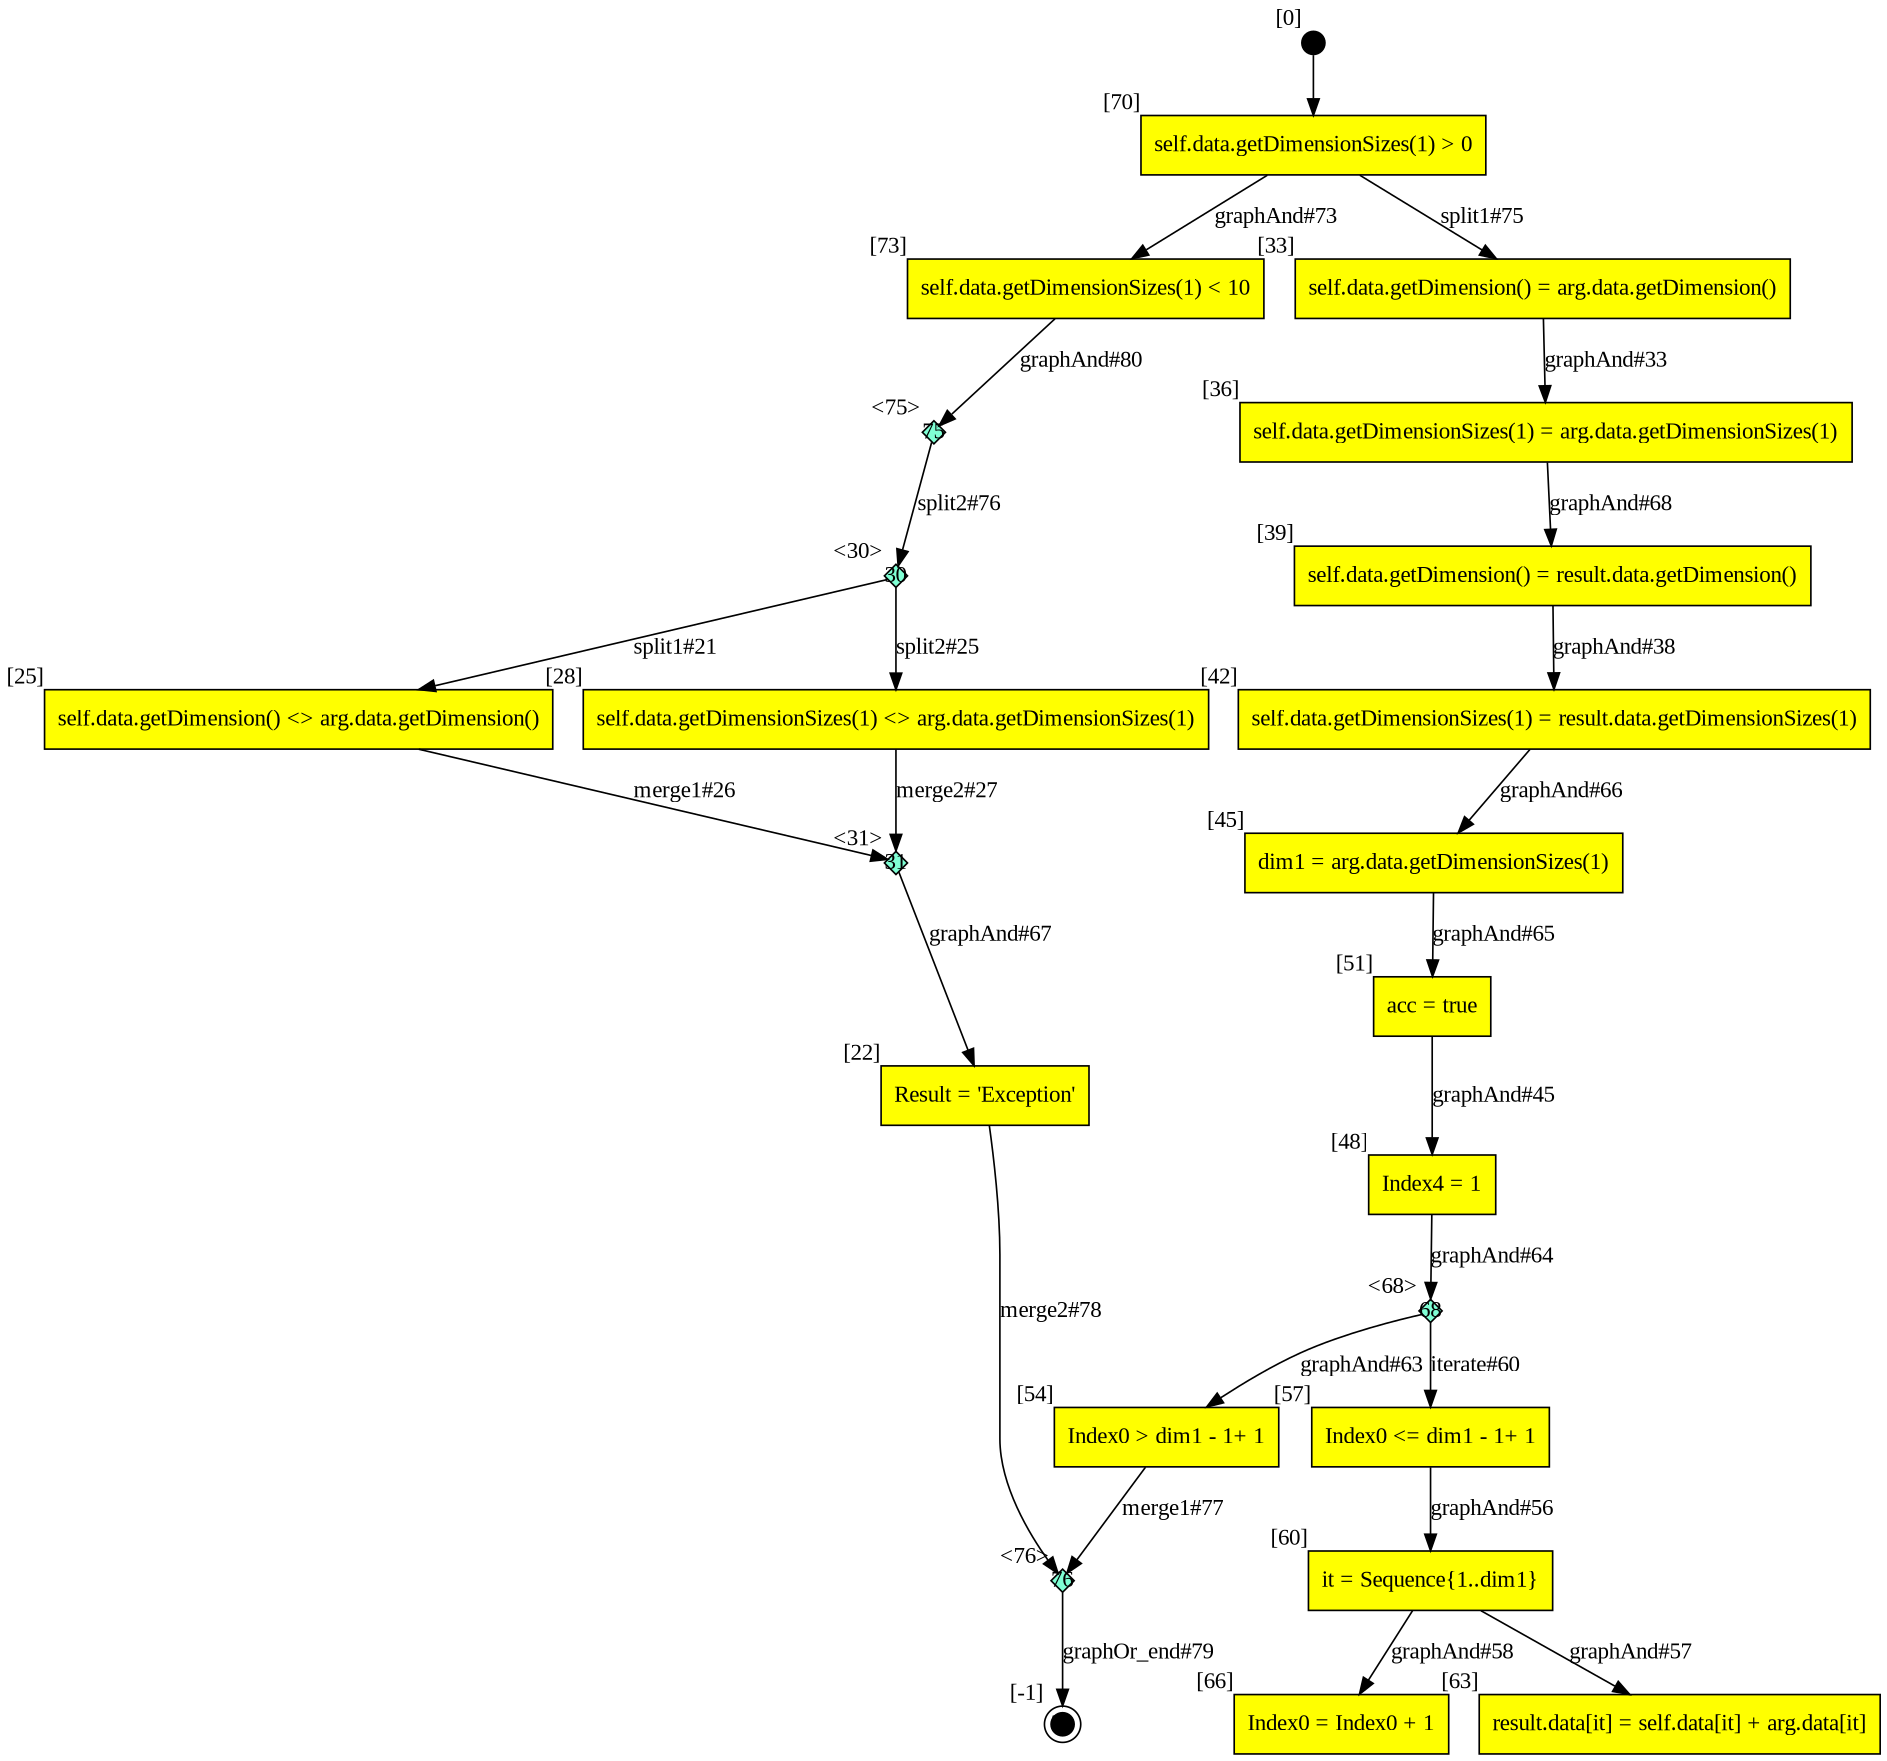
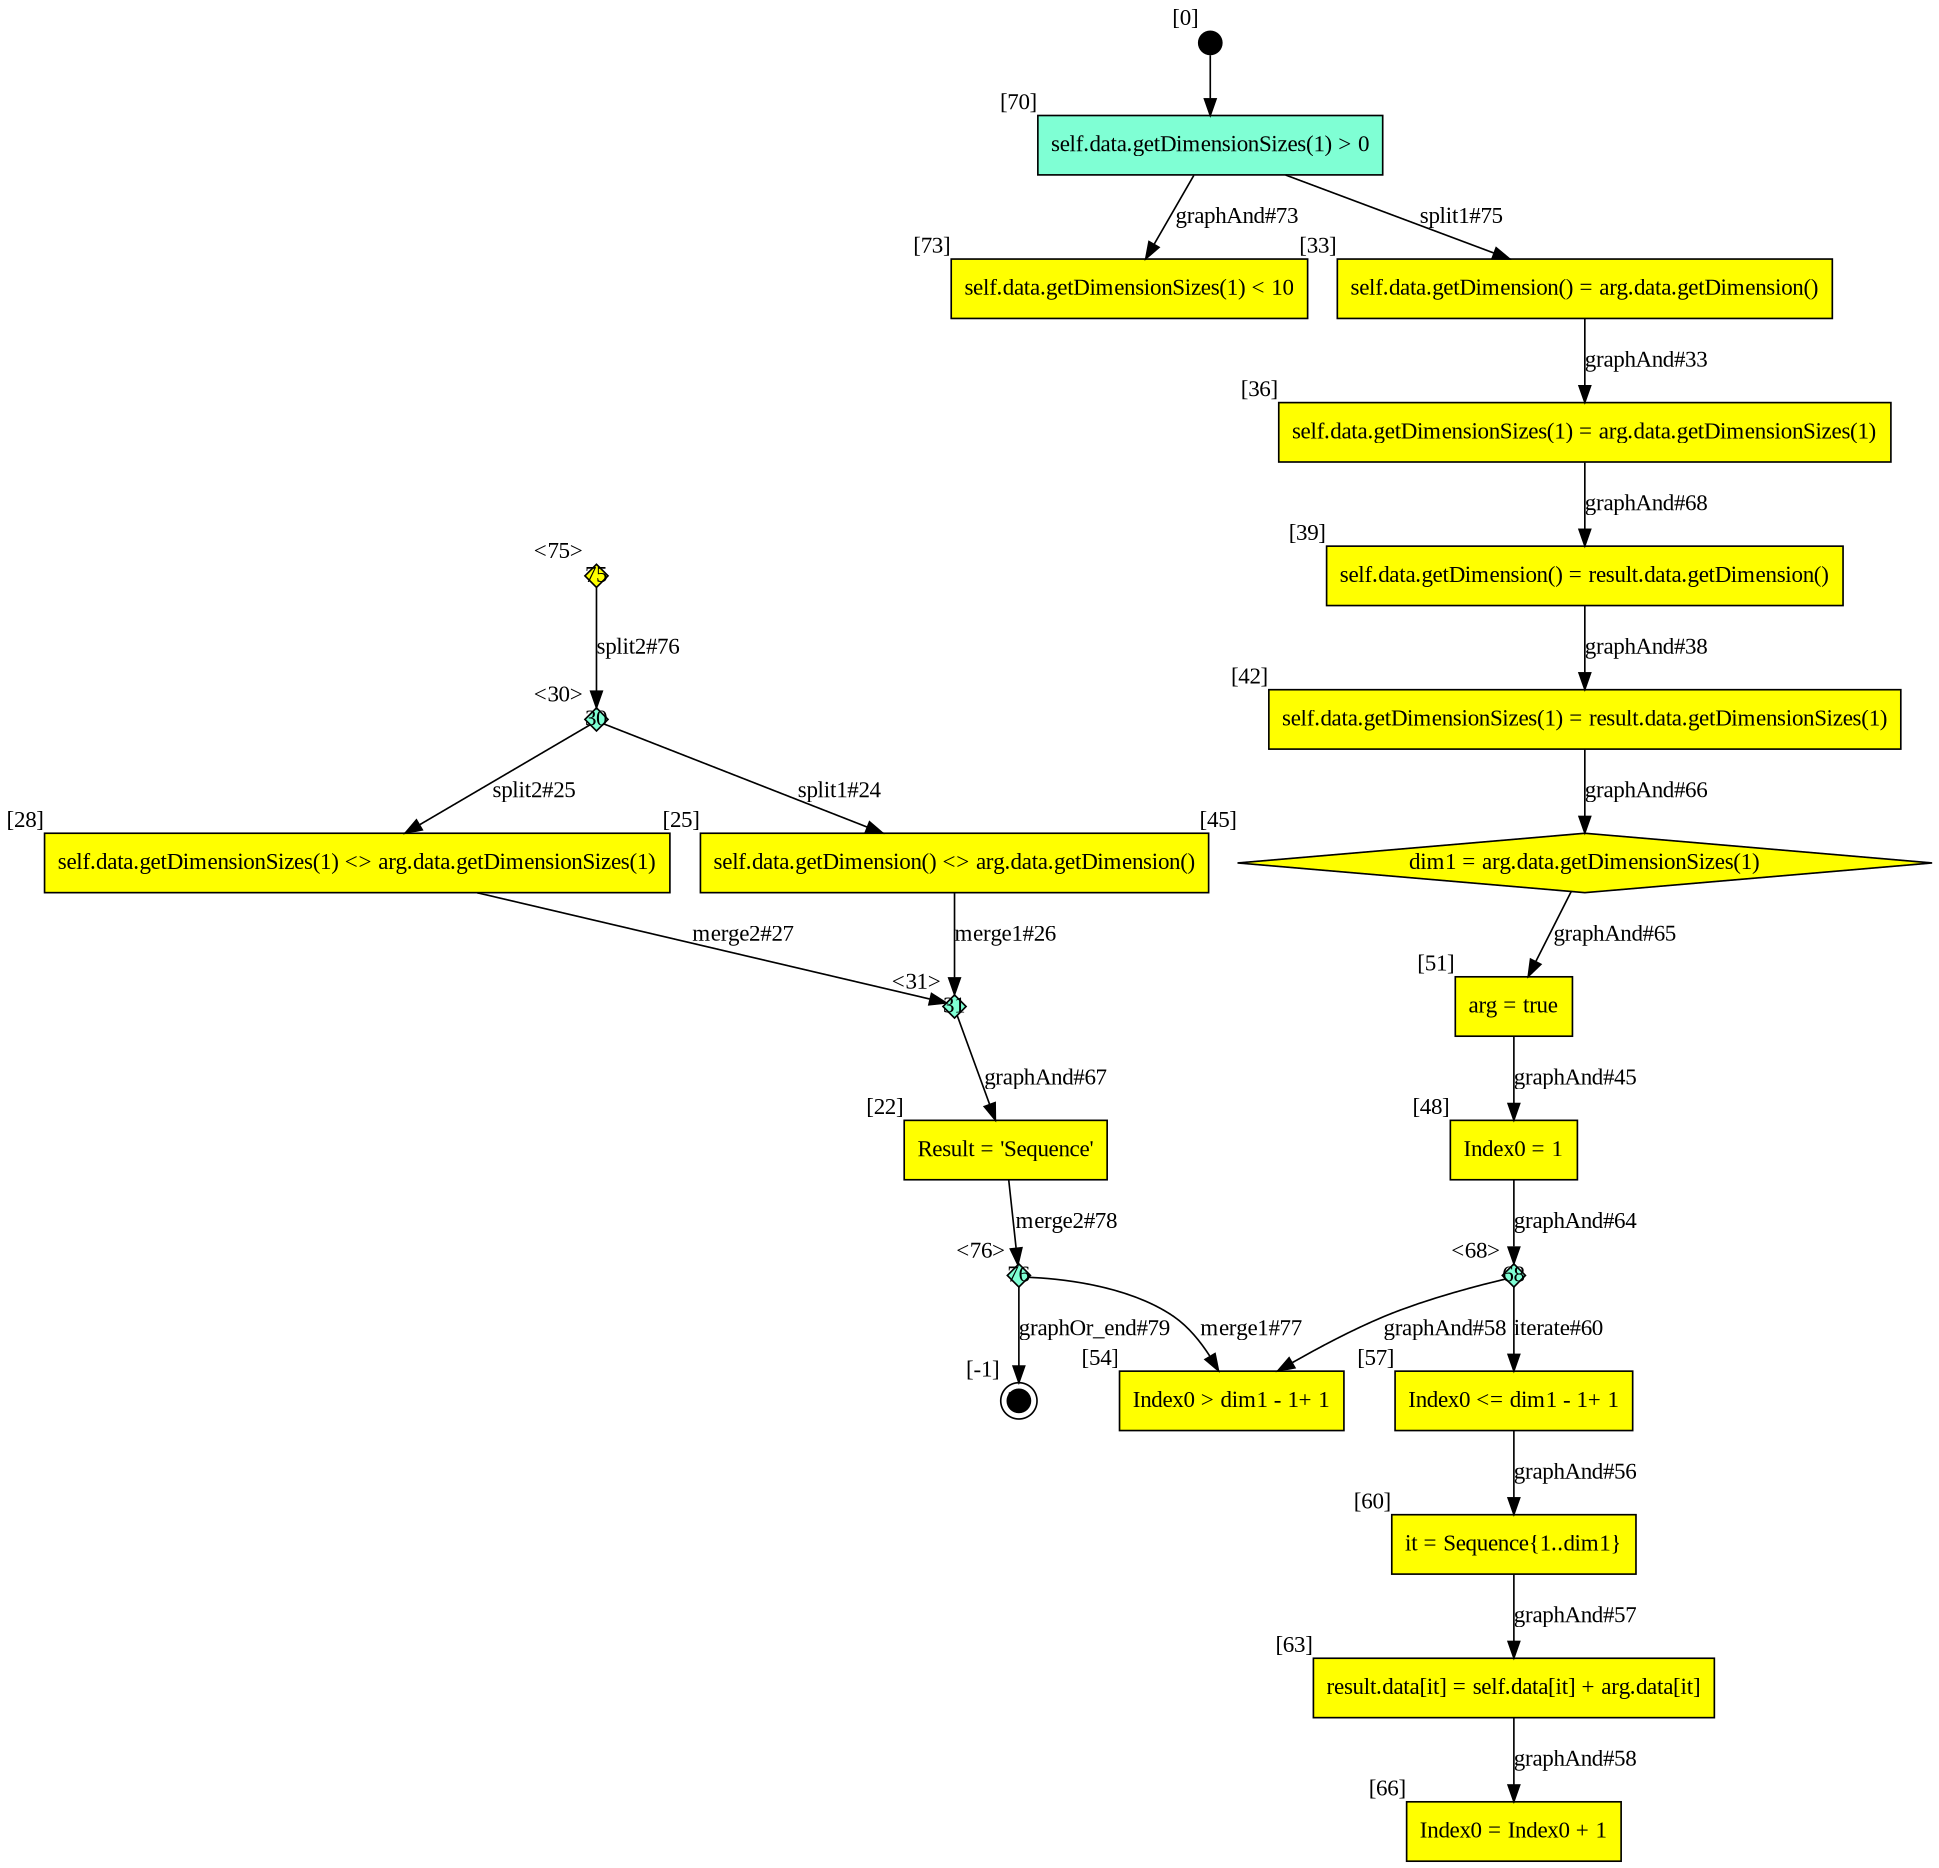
node "self.data.getDimensionSizes(1) > 0 [70]": fillcolor yellow -> aquamarine
edge "self.data.getDimensionSizes(1) < 10 [73]" -> "75 <75>": removed, label "graphAnd#80"
node "75 <75>": fillcolor aquamarine -> yellow
edge "30 <30>" -> "self.data.getDimension() <> arg.data.getDimension() [25]": label "split1#21" -> "split1#24"
node "dim1 = arg.data.getDimensionSizes(1) [45]": shape box -> diamond
node "acc = true [51]": label "acc = true [51]" -> "arg = true [51]"
node "Result = 'Exception' [22]": label "Result = 'Exception' [22]" -> "Result = 'Sequence' [22]"
node "Index4 = 1 [48]": label "Index4 = 1 [48]" -> "Index0 = 1 [48]"
edge "68 <68>" -> "Index0 > dim1 - 1+ 1 [54]": label "graphAnd#63" -> "graphAnd#58"
edge "Index0 > dim1 - 1+ 1 [54]" -> "76 <76>": reversed
edge "it = Sequence{1..dim1} [60]" -> "Index0 = Index0 + 1 [66]": now "result.data[it] = self.data[it] + arg.data[it] [63]" -> "Index0 = Index0 + 1 [66]"
